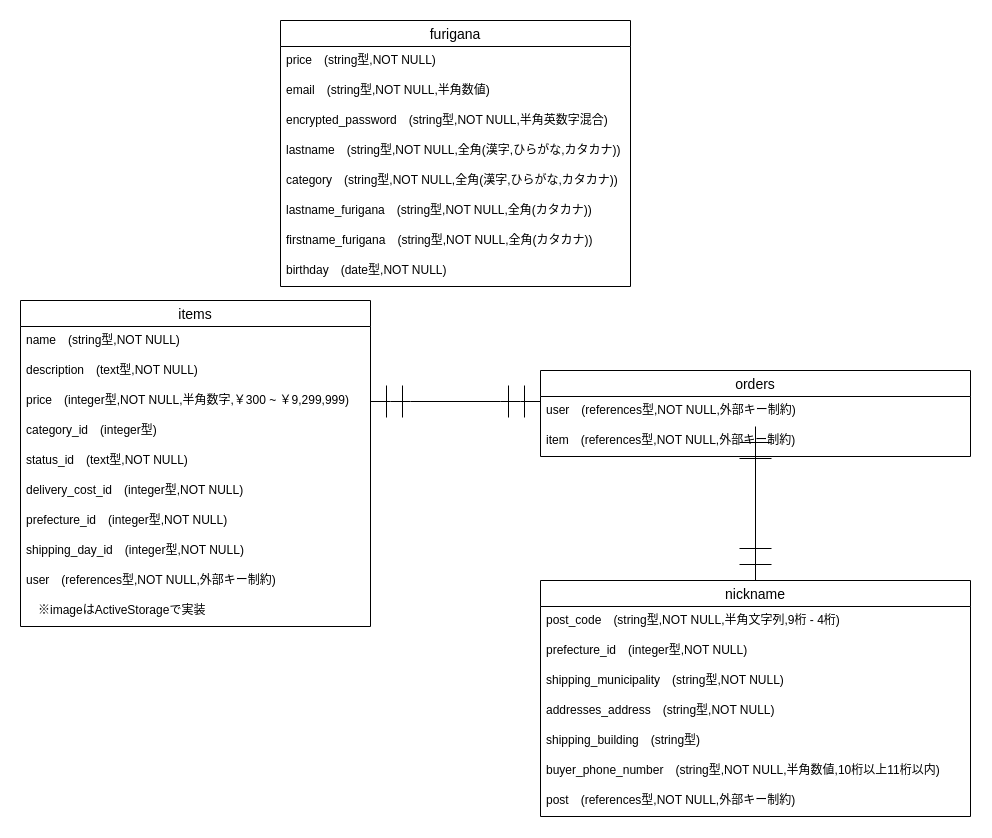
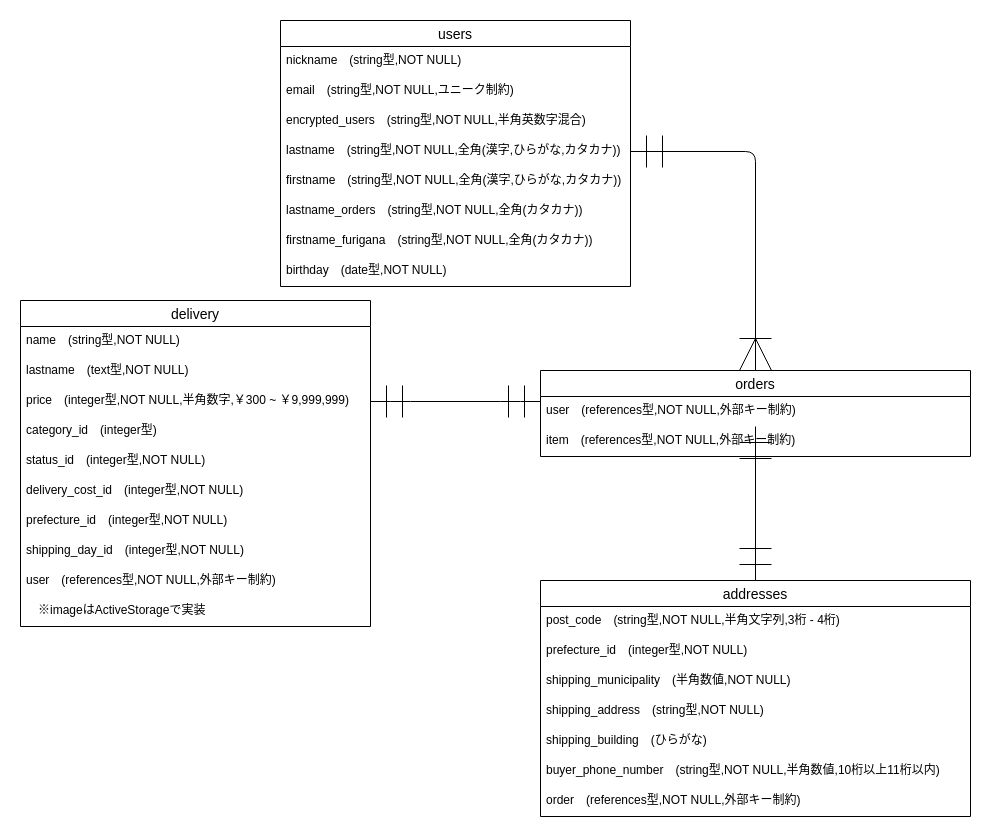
node "furigana": label "furigana" -> "users"
node "price (string型,NOT NULL)": label "price (string型,NOT NULL)" -> "nickname (string型,NOT NULL)"
node "email (string型,NOT NULL,半角数値)": label "email (string型,NOT NULL,半角数値)" -> "email (string型,NOT NULL,ユニーク制約)"
node "encrypted_password (string型,NOT NULL,半角英数字混合)": label "encrypted_password (string型,NOT NULL,半角英数字混合)" -> "encrypted_users (string型,NOT NULL,半角英数字混合)"
node "category (string型,NOT NULL,全角(漢字,ひらがな,カタカナ))": label "category (string型,NOT NULL,全角(漢字,ひらがな,カタカナ))" -> "firstname (string型,NOT NULL,全角(漢字,ひらがな,カタカナ))"
edge "lastname (string型,NOT NULL,全角(漢字,ひらがな,カタカナ))" -- "orders": added
node "lastname_furigana (string型,NOT NULL,全角(カタカナ))": label "lastname_furigana (string型,NOT NULL,全角(カタカナ))" -> "lastname_orders (string型,NOT NULL,全角(カタカナ))"
node "items": label "items" -> "delivery"
node "description (text型,NOT NULL)": label "description (text型,NOT NULL)" -> "lastname (text型,NOT NULL)"
node "price (integer型,NOT NULL,半角数字,￥300 ~ ￥9,299,999)": label "price (integer型,NOT NULL,半角数字,￥300 ~ ￥9,299,999)" -> "price (integer型,NOT NULL,半角数字,￥300 ~ ￥9,999,999)"
node "status_id (text型,NOT NULL)": label "status_id (text型,NOT NULL)" -> "status_id (integer型,NOT NULL)"
node "nickname": label "nickname" -> "addresses"
node "post_code (string型,NOT NULL,半角文字列,9桁 - 4桁)": label "post_code (string型,NOT NULL,半角文字列,9桁 - 4桁)" -> "post_code (string型,NOT NULL,半角文字列,3桁 - 4桁)"
node "shipping_municipality (string型,NOT NULL)": label "shipping_municipality (string型,NOT NULL)" -> "shipping_municipality (半角数値,NOT NULL)"
node "addresses_address (string型,NOT NULL)": label "addresses_address (string型,NOT NULL)" -> "shipping_address (string型,NOT NULL)"
node "shipping_building (string型)": label "shipping_building (string型)" -> "shipping_building (ひらがな)"
node "post (references型,NOT NULL,外部キー制約)": label "post (references型,NOT NULL,外部キー制約)" -> "order (references型,NOT NULL,外部キー制約)"
